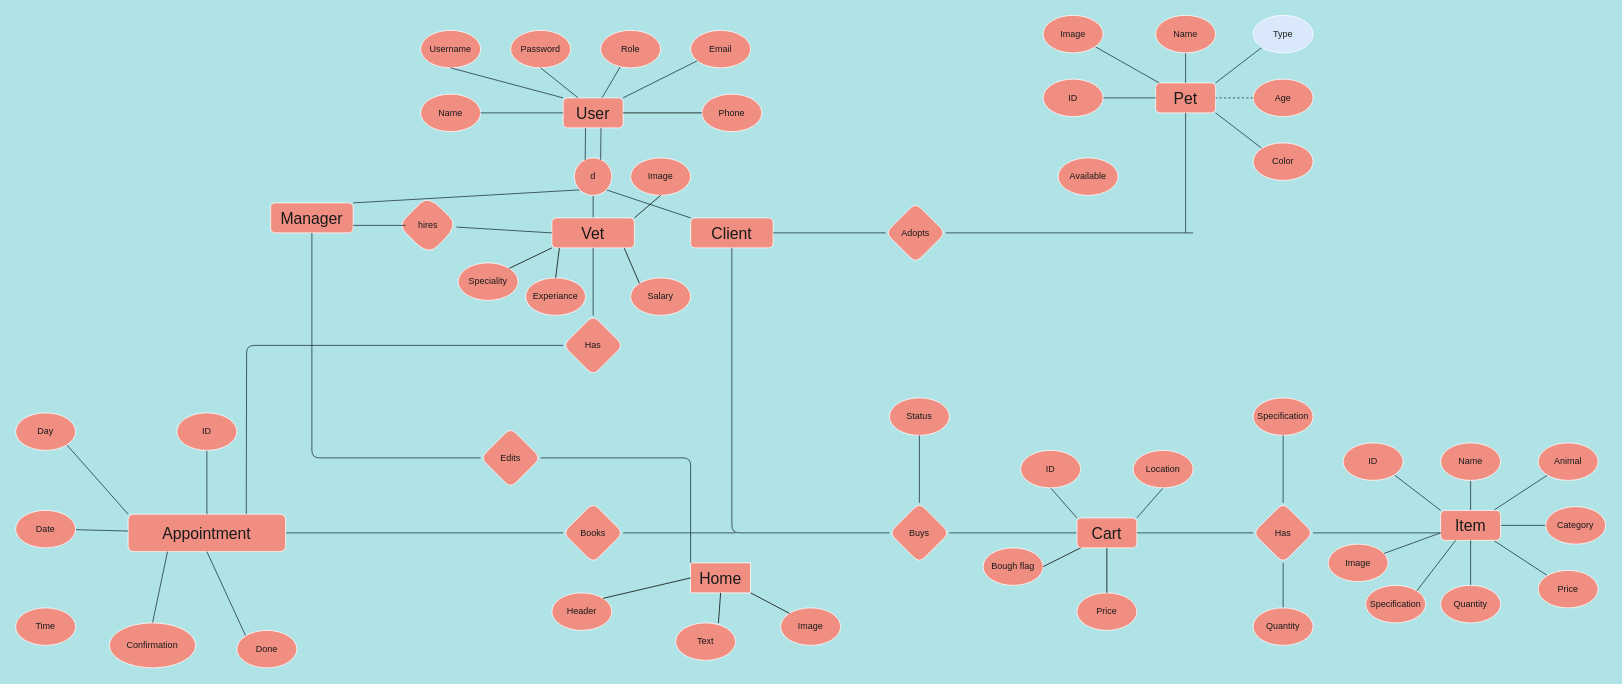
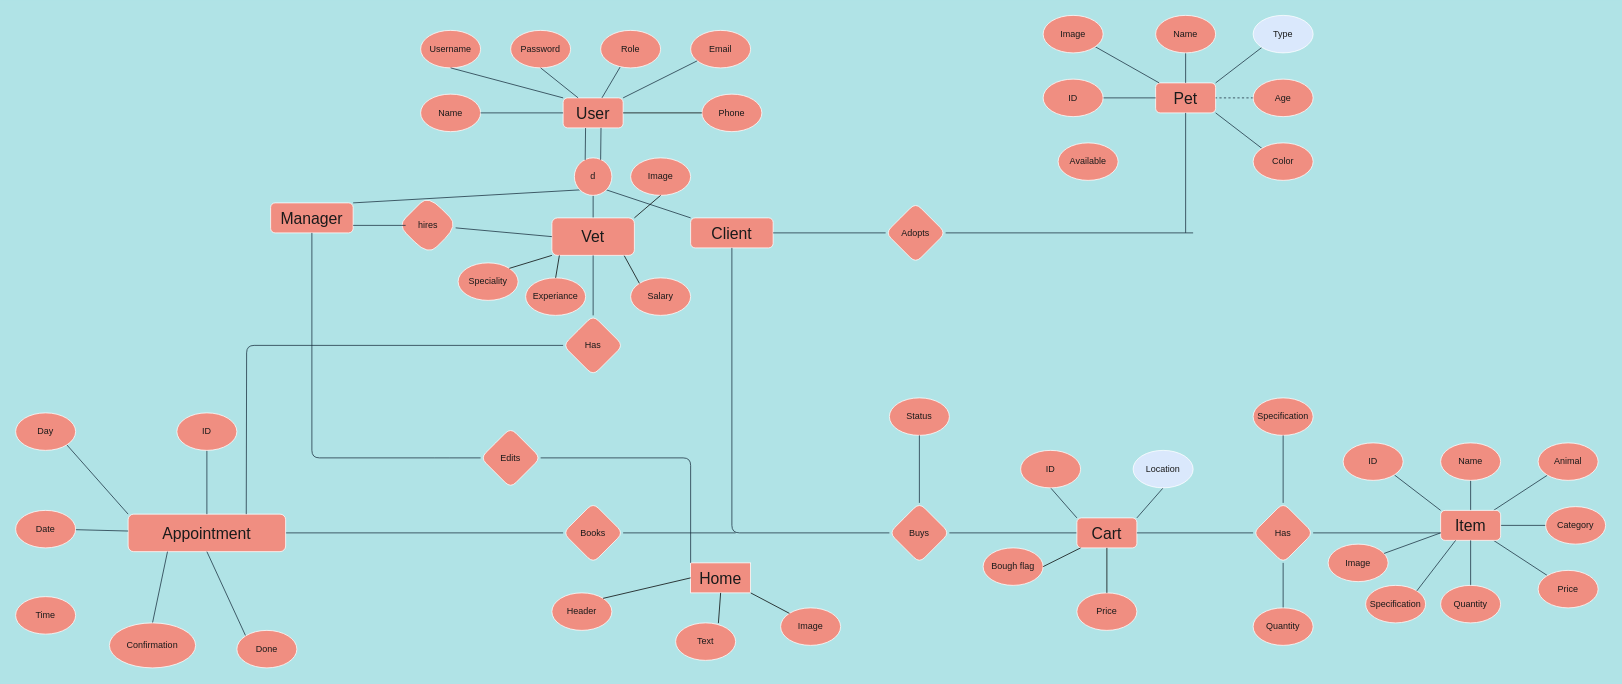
node "Available": moved (1088, 177) -> (1088, 162)
node "Vet": size 83x30 -> 83x38
node "Location": fillcolor #f08e81 -> #dae8fc
node "Time": moved (45, 627) -> (45, 615)
